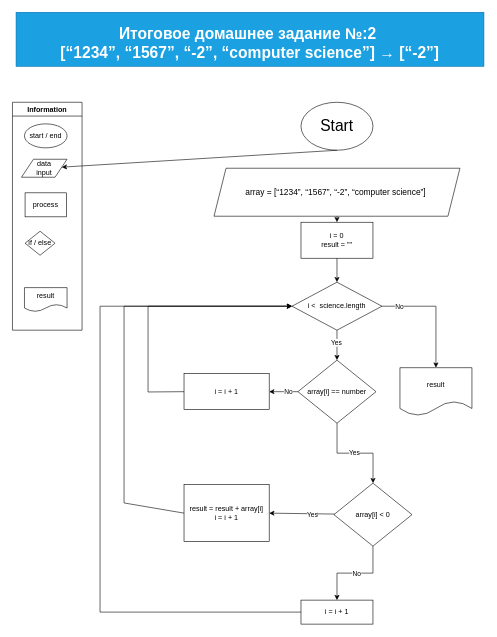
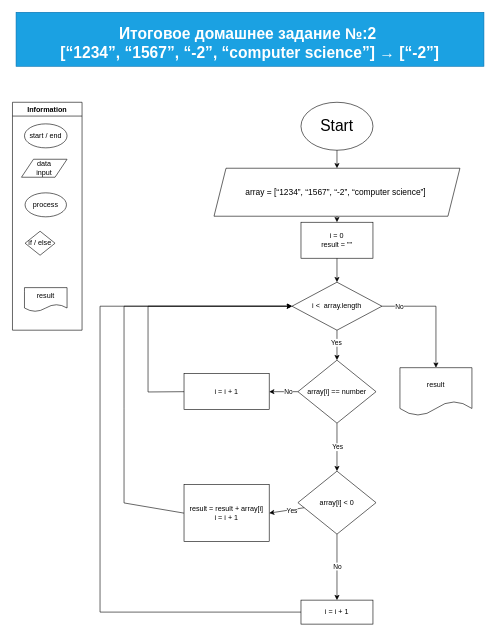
edge "Start" -> "data input": now "Start" -> "array = [“1234”, “1567”, “-2”, “computer science”]"
node "process": shape rectangle -> ellipse
node "i < science.length": label "i < science.length" -> "i < array.length"
node "array[i] < 0": moved (373, 515) -> (337, 503)
